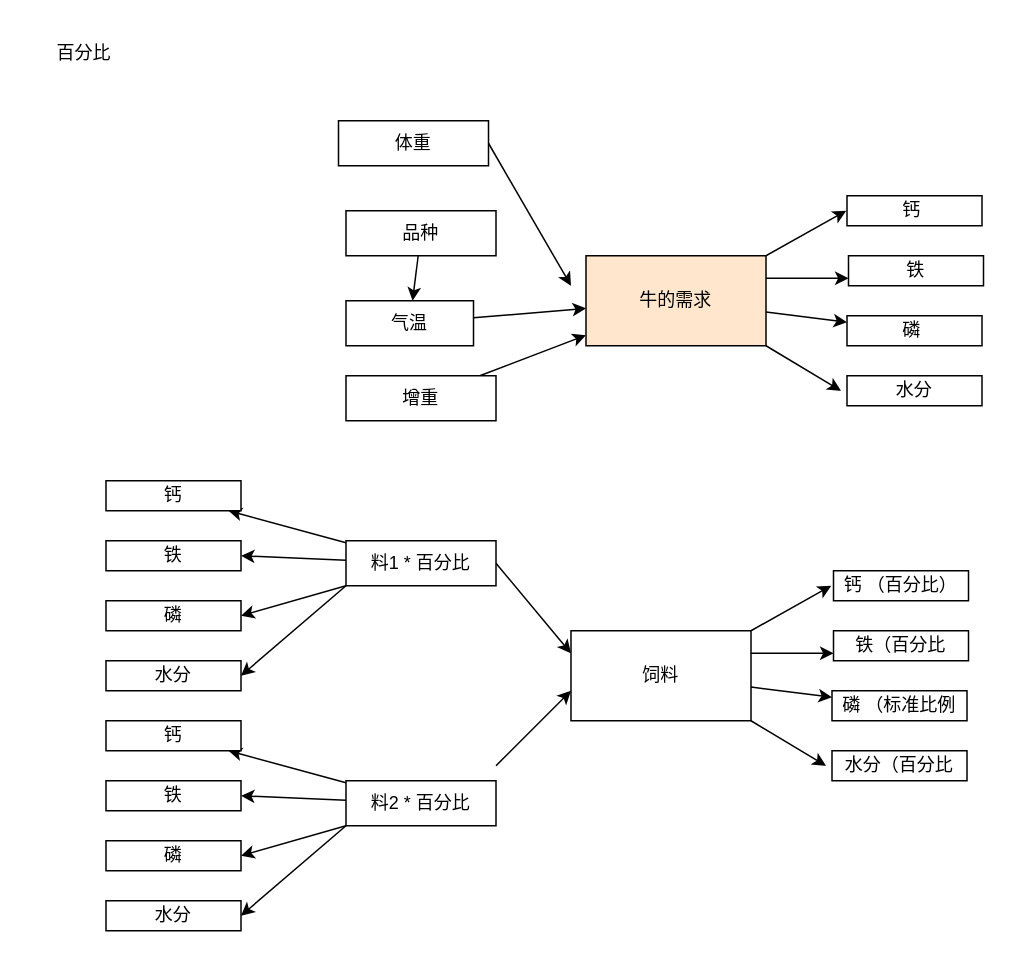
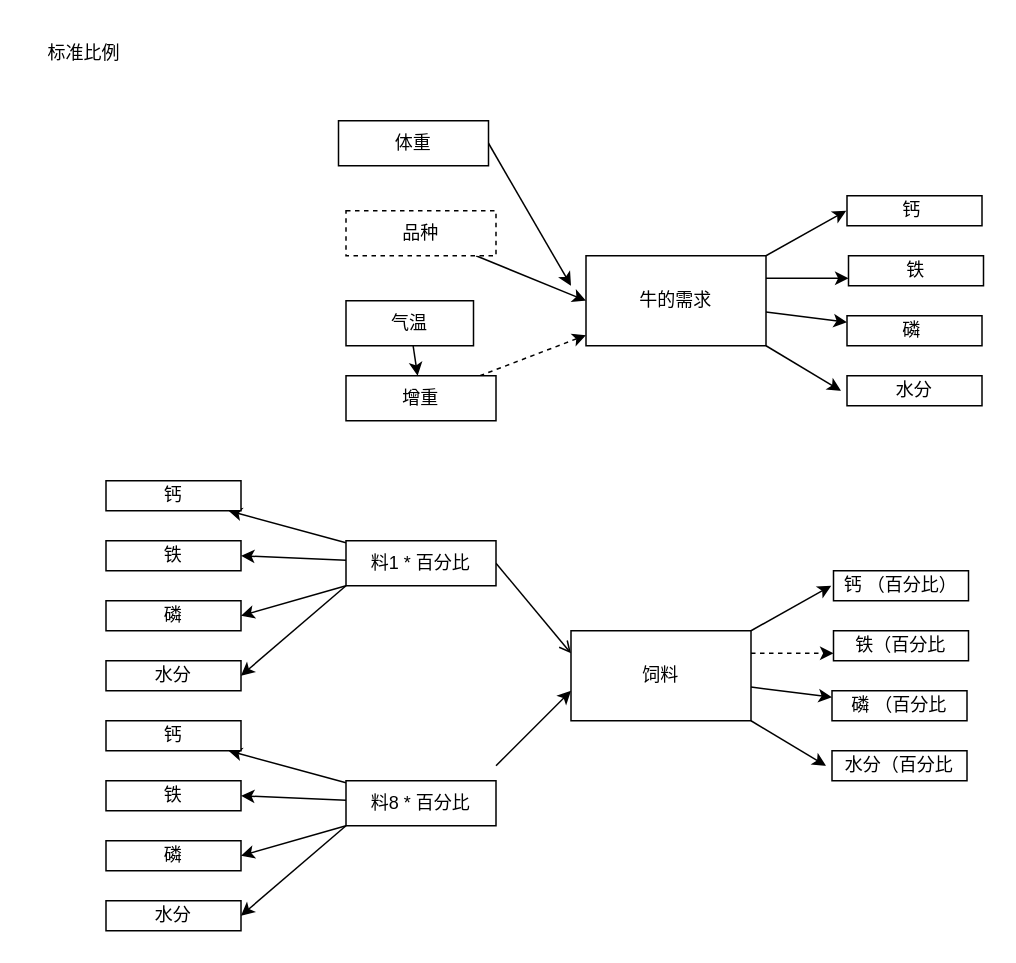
node "百分比": label "百分比" -> "标准比例"
node "品种": style solid -> dashed
edge "品种" -> "气温": now "品种" -> "牛的需求"
node "牛的需求": fillcolor #ffe6cc -> #ffffff
edge "气温" -> "牛的需求": now "气温" -> "增重"
edge "增重" -> "牛的需求": style solid -> dashed
edge "料1 * 百分比" -> "饲料": arrowhead classic -> open
edge "饲料" -> "铁（百分比": style solid -> dashed
node "磷 （标准比例": label "磷 （标准比例" -> "磷 （百分比"
node "料2 * 百分比": label "料2 * 百分比" -> "料8 * 百分比"
